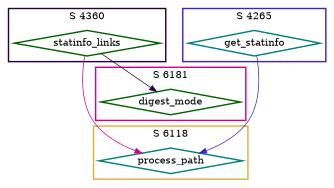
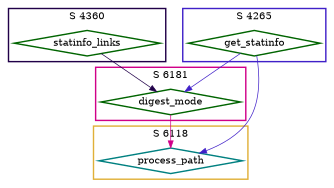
node "get_statinfo": color teal -> darkgreen
edge "get_statinfo" -> "digest_mode": added
edge "statinfo_links" -> "process_path": now "digest_mode" -> "process_path"
